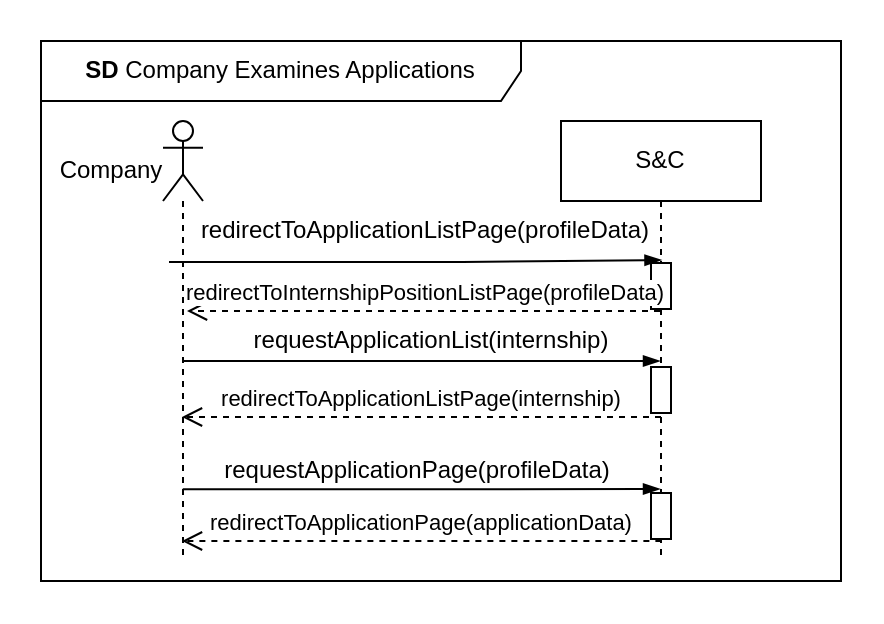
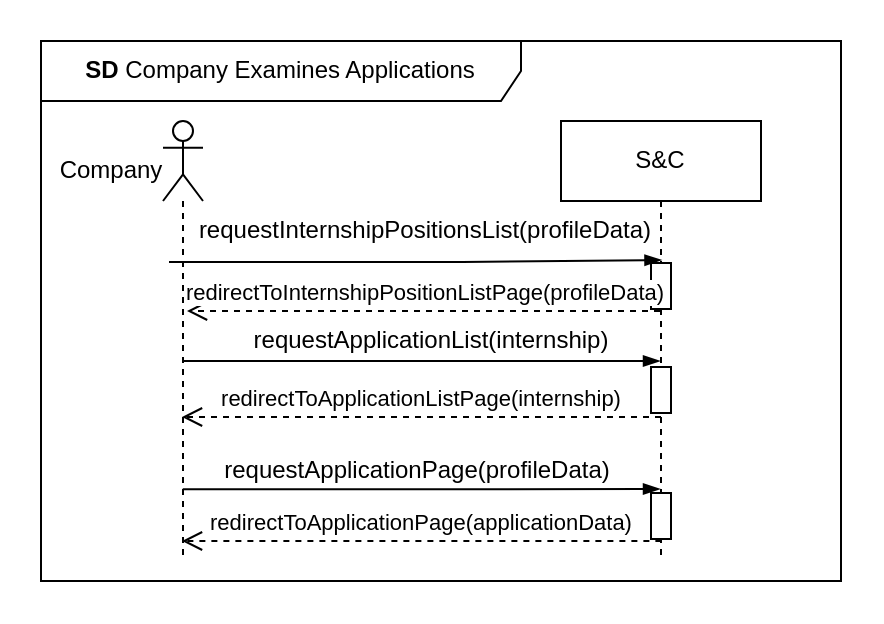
node "redirectToApplicationListPage(profileData)": label "redirectToApplicationListPage(profileData)" -> "requestInternshipPositionsList(profileData)"
